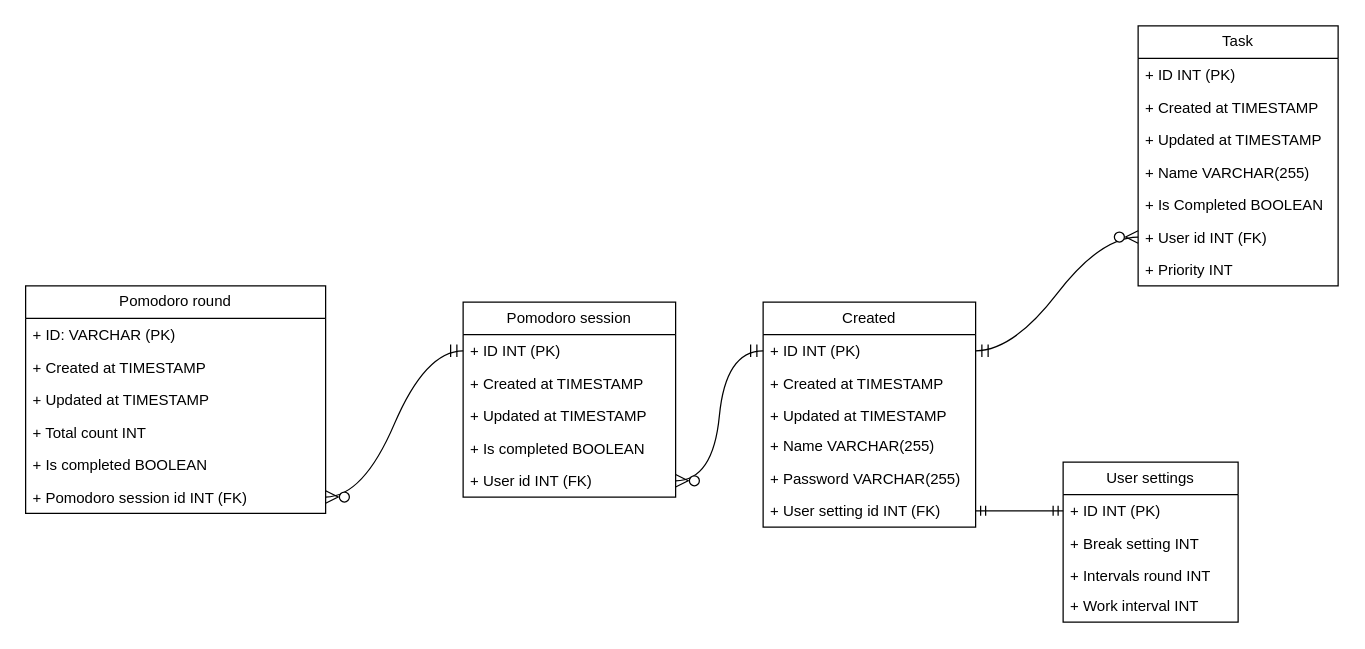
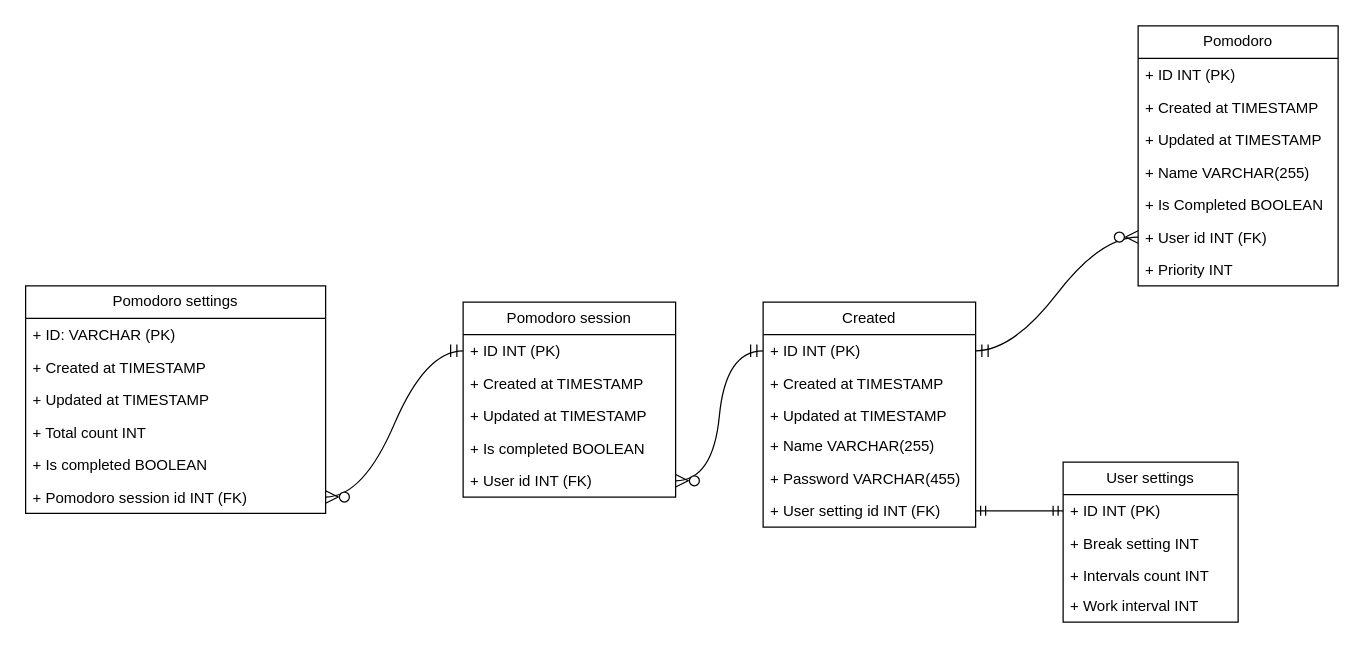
node "Task": label "Task" -> "Pomodoro"
node "Pomodoro round": label "Pomodoro round" -> "Pomodoro settings"
node "+ Password VARCHAR(255)": label "+ Password VARCHAR(255)" -> "+ Password VARCHAR(455)"
node "+ Intervals round INT": label "+ Intervals round INT" -> "+ Intervals count INT"
